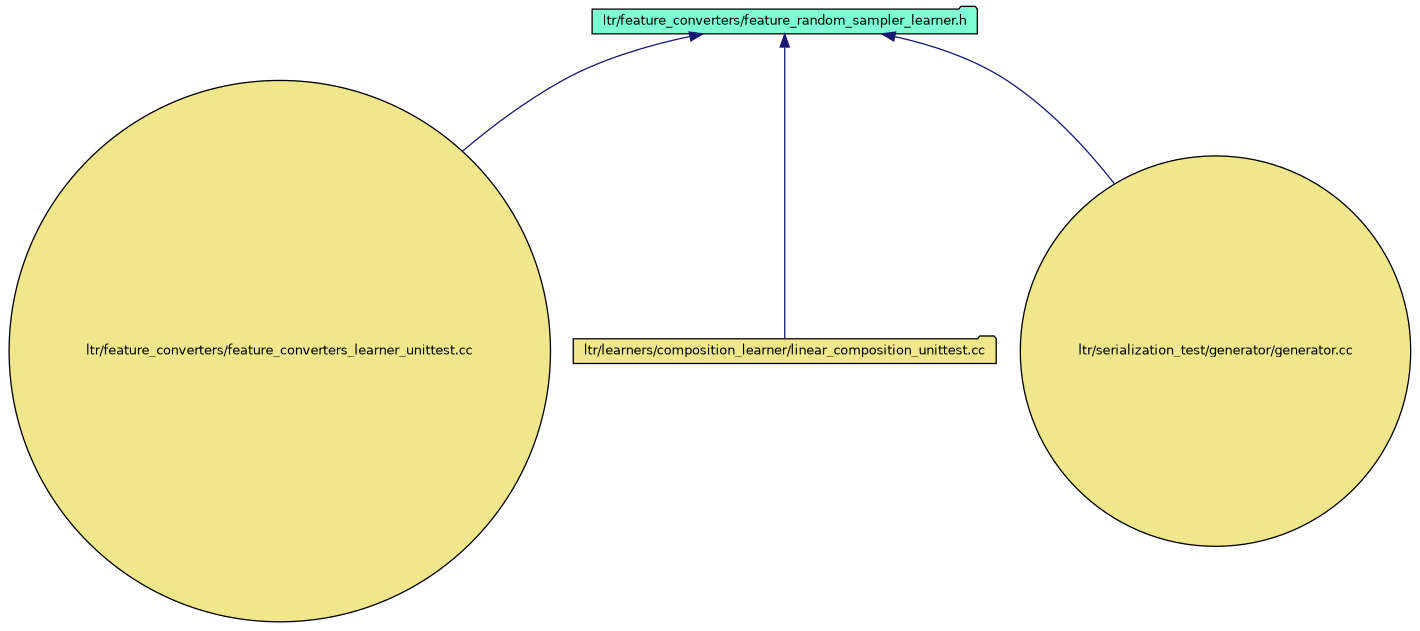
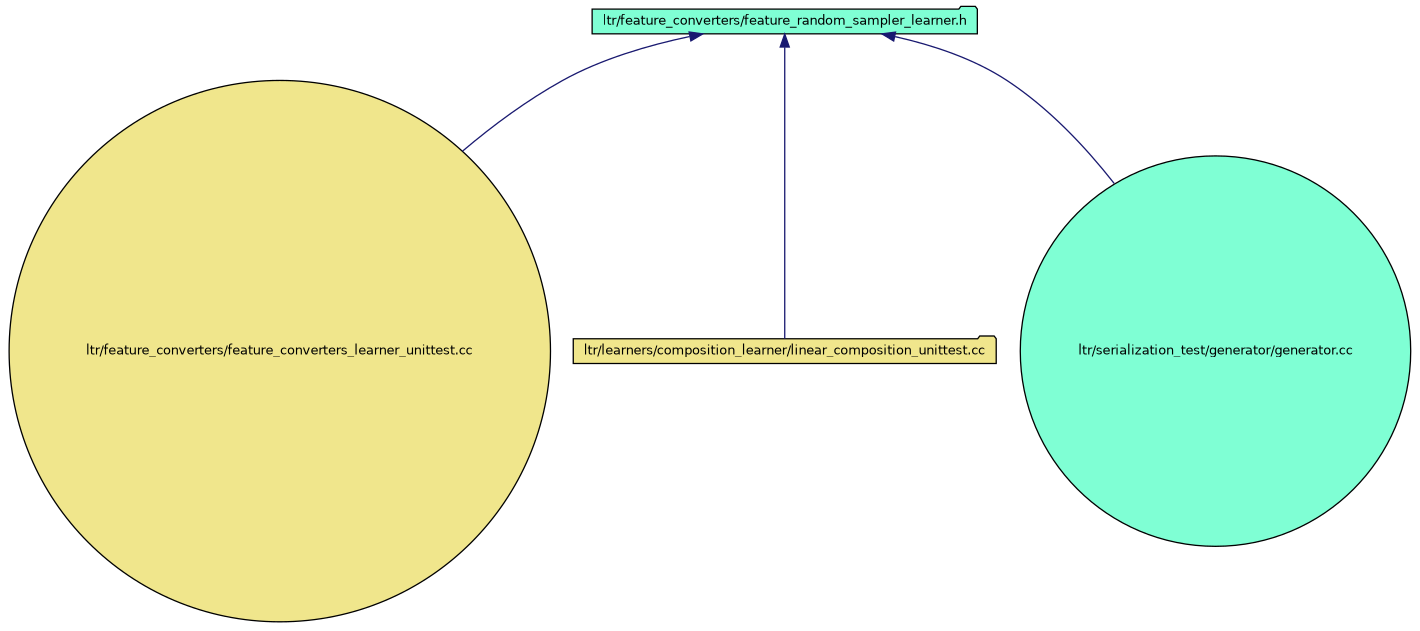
node "ltr/serialization_test/generator/generator.cc": fillcolor khaki -> aquamarine
